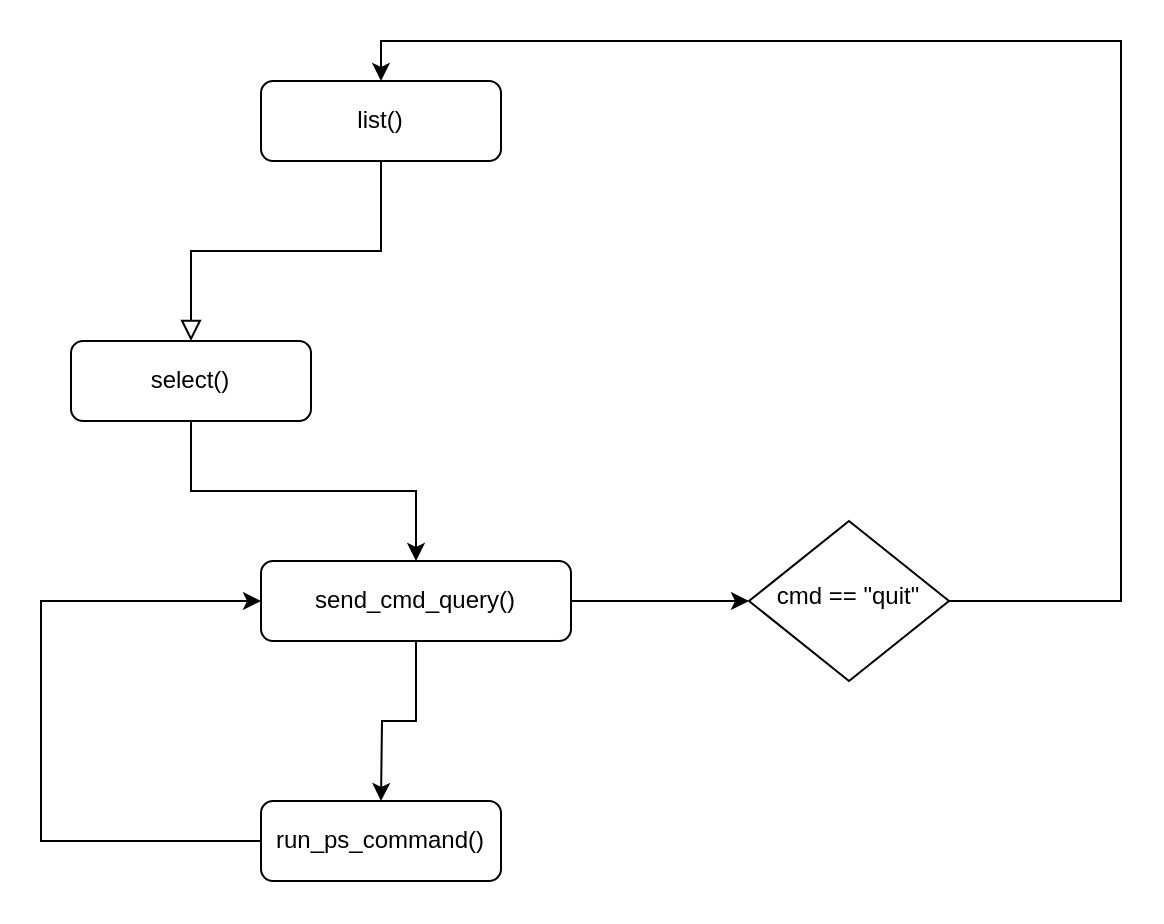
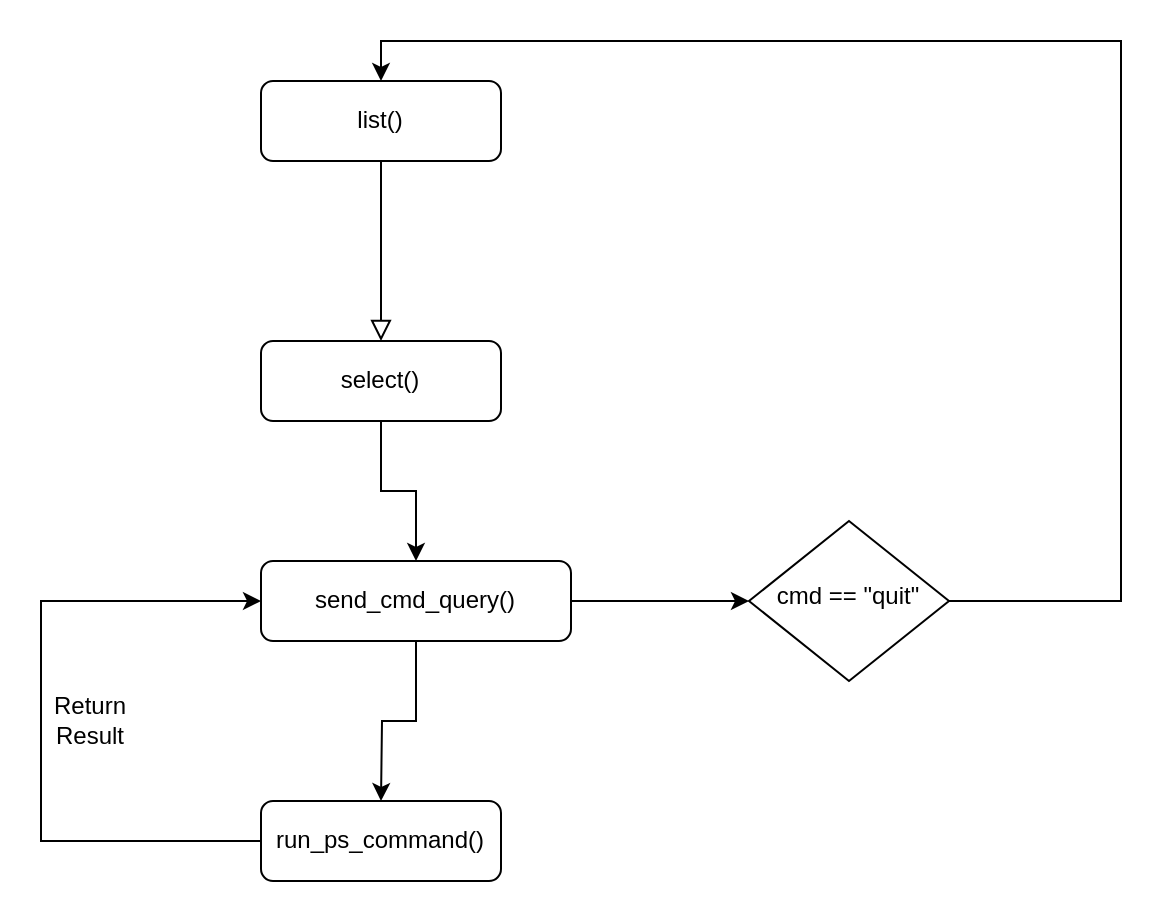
node "select()": moved (191, 381) -> (381, 381)
node "Return Result": added
